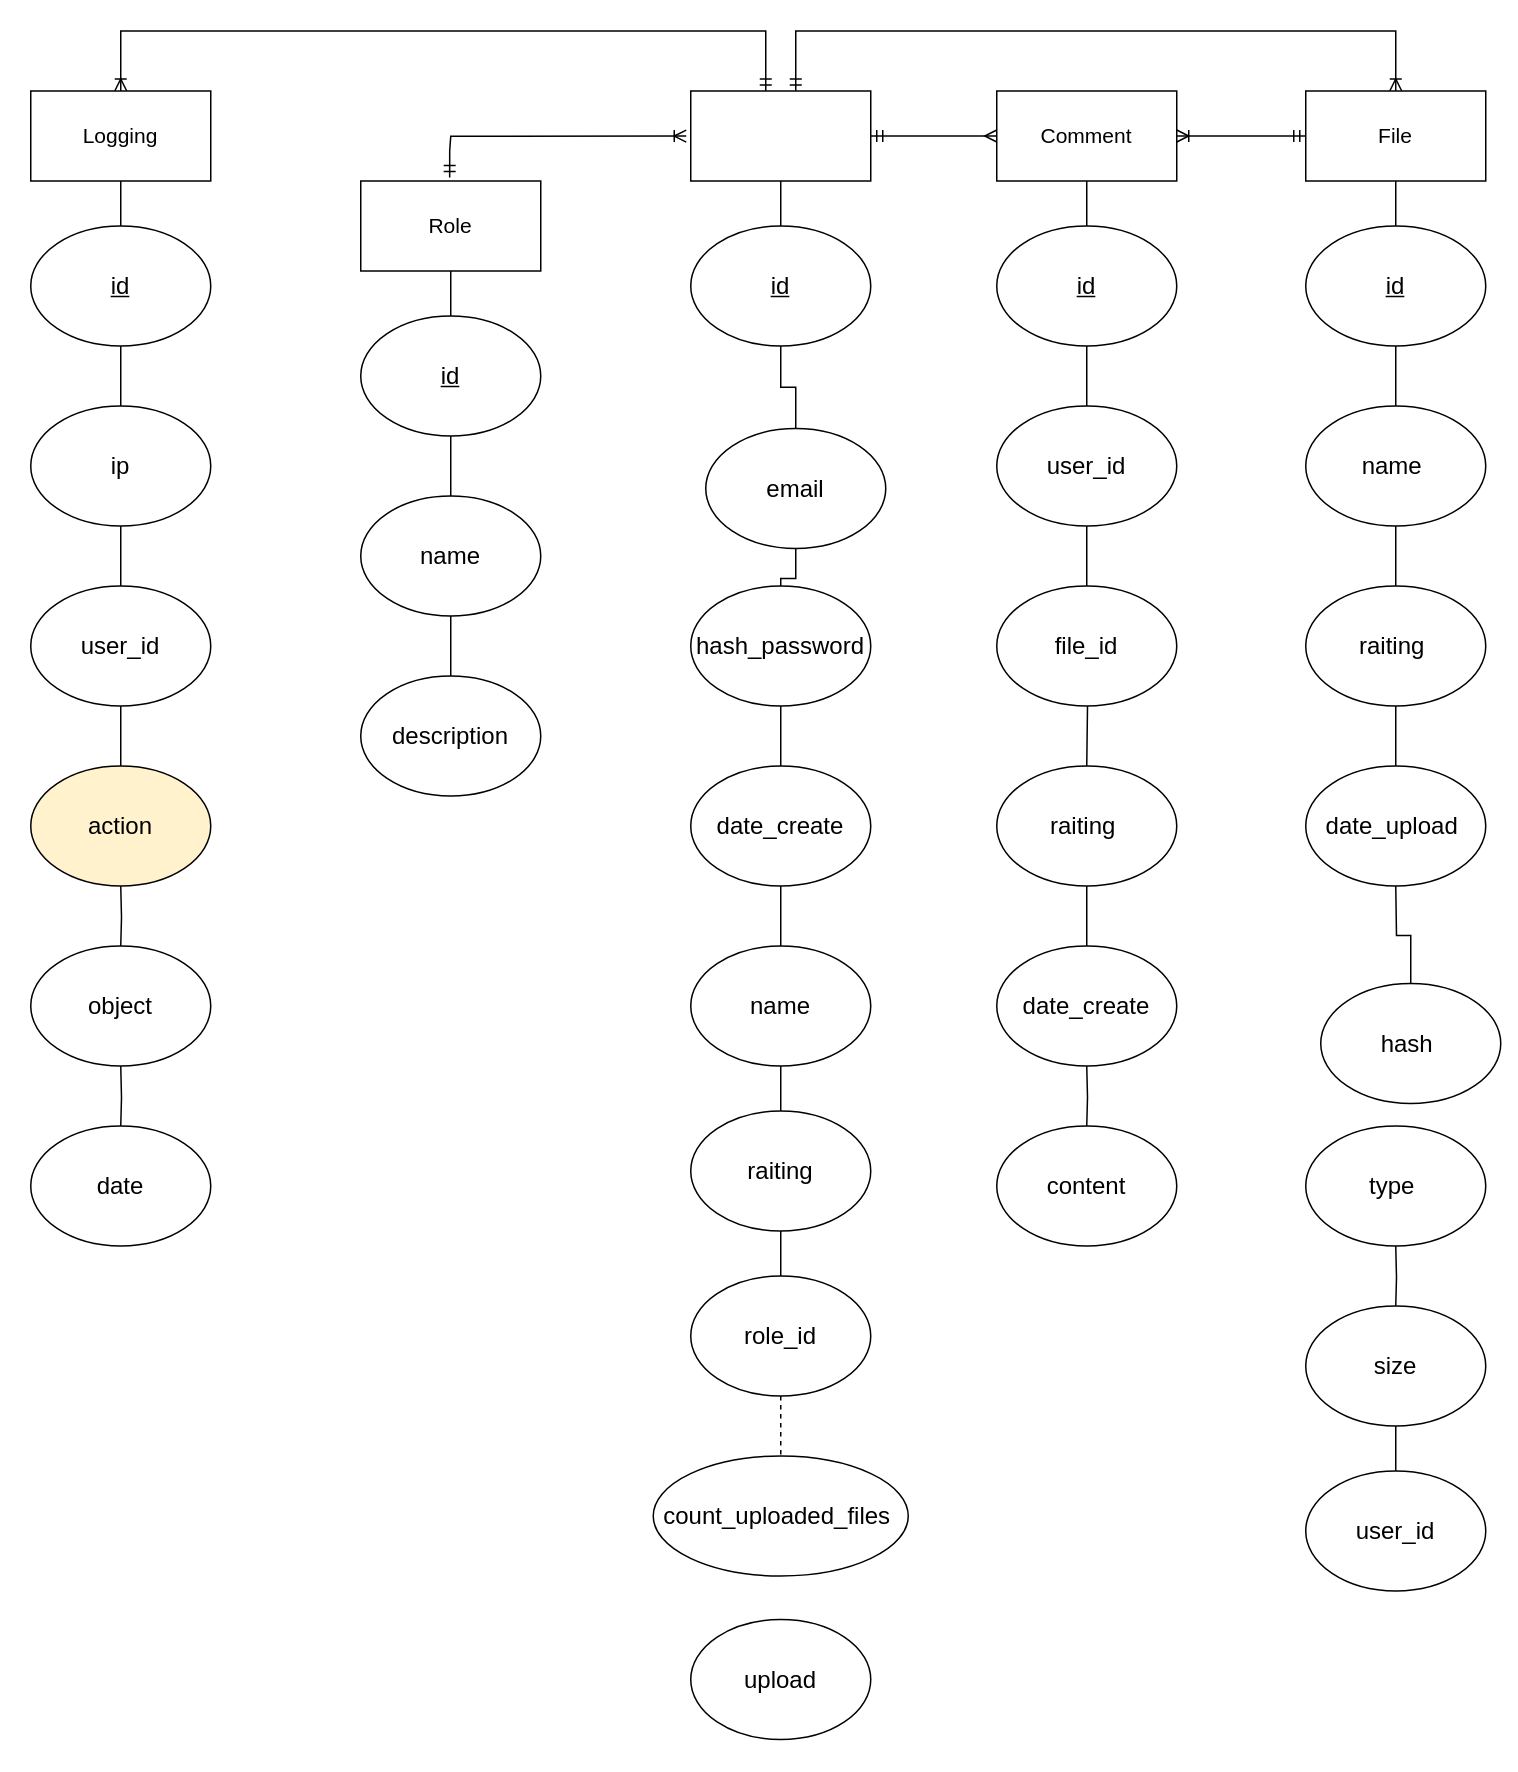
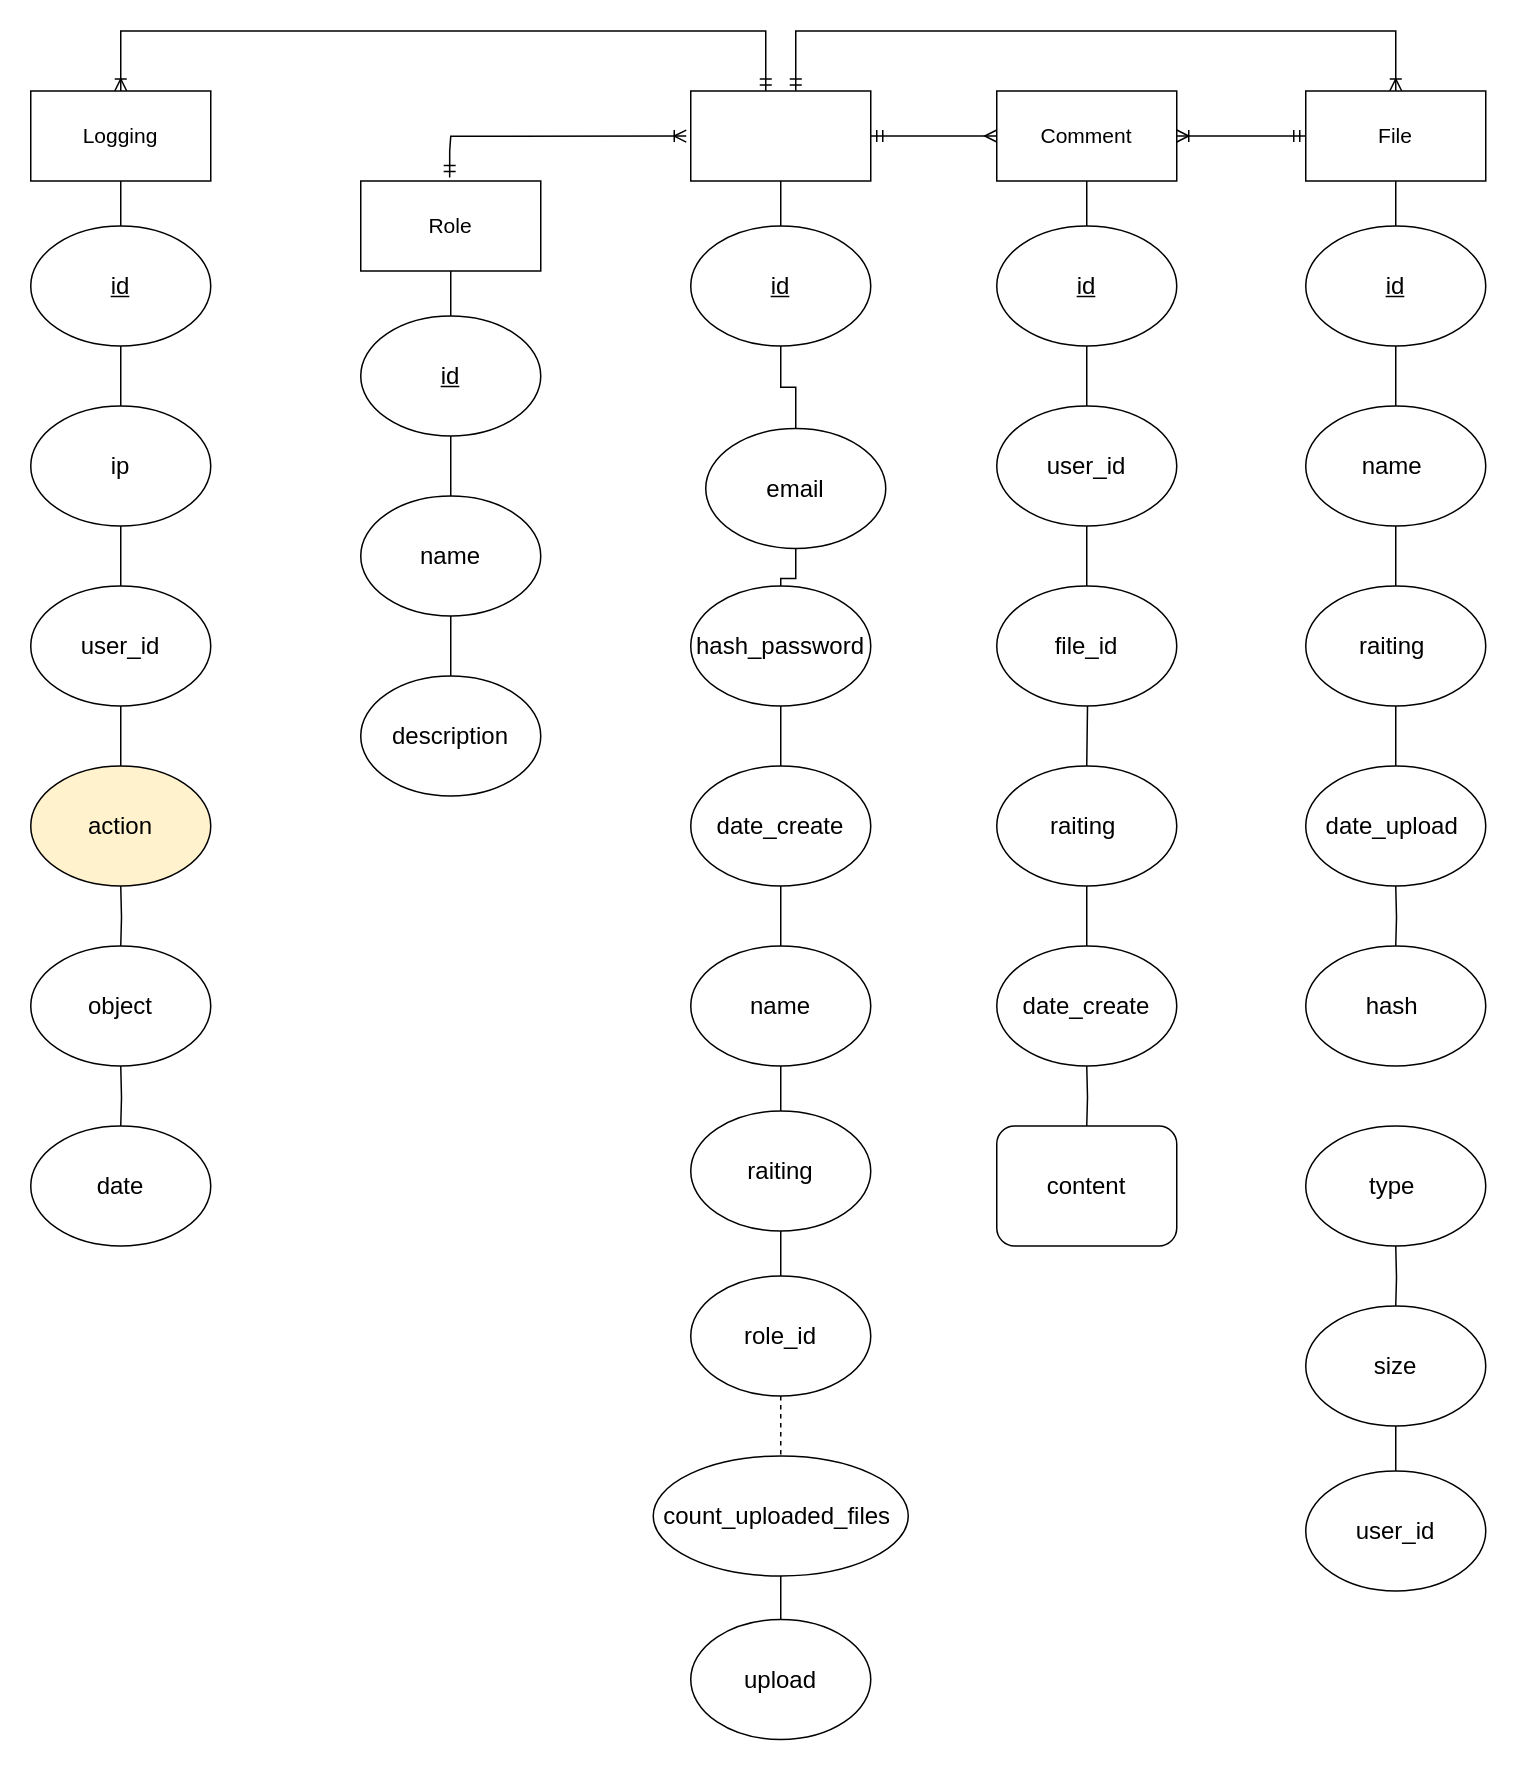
node "hash": moved (1411, 1043) -> (1396, 1006)
node "content": shape ellipse -> rounded rectangle
edge "count_uploaded_files" -- "upload": added
